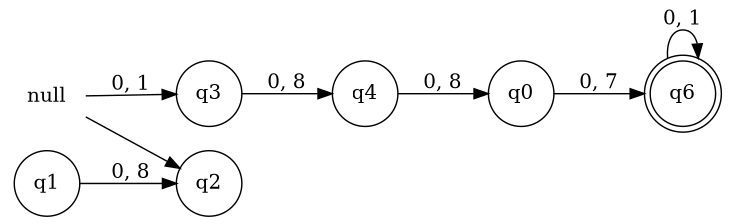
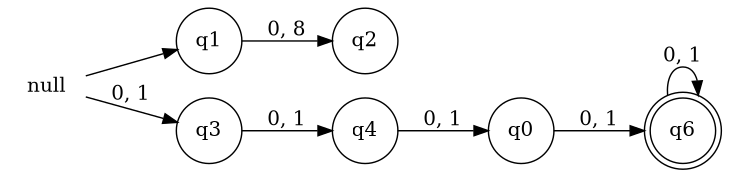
edge "q3" -> "q4": label "0, 8" -> "0, 1"
edge "q4" -> "q0": label "0, 8" -> "0, 1"
edge "q0" -> "q6": label "0, 7" -> "0, 1"
edge "null" -> "q2": now "null" -> "q1"
